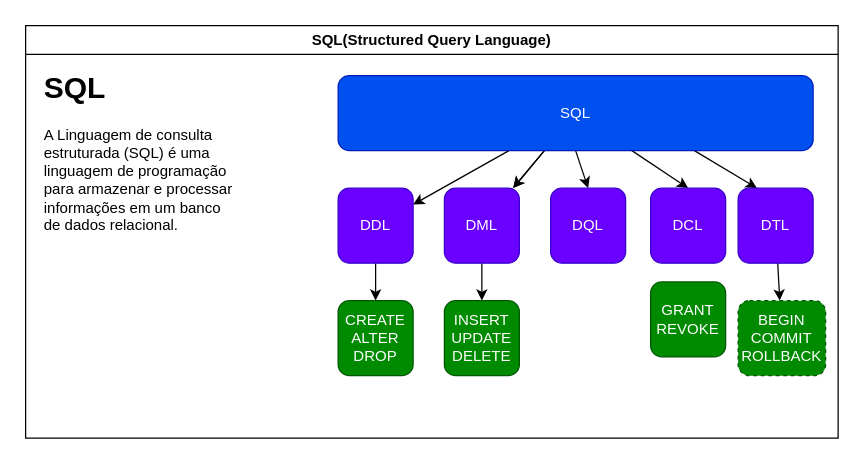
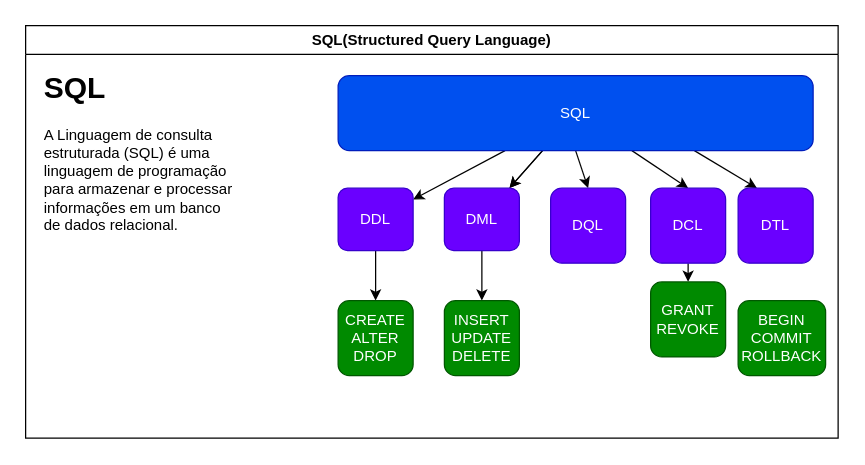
node "DDL": size 75x75 -> 75x63
node "DML": size 75x75 -> 75x63
edge "DCL" -> "GRANT REVOKE": added
edge "DTL" -> "BEGIN COMMIT ROLLBACK": removed
node "BEGIN COMMIT ROLLBACK": style dashed -> solid
